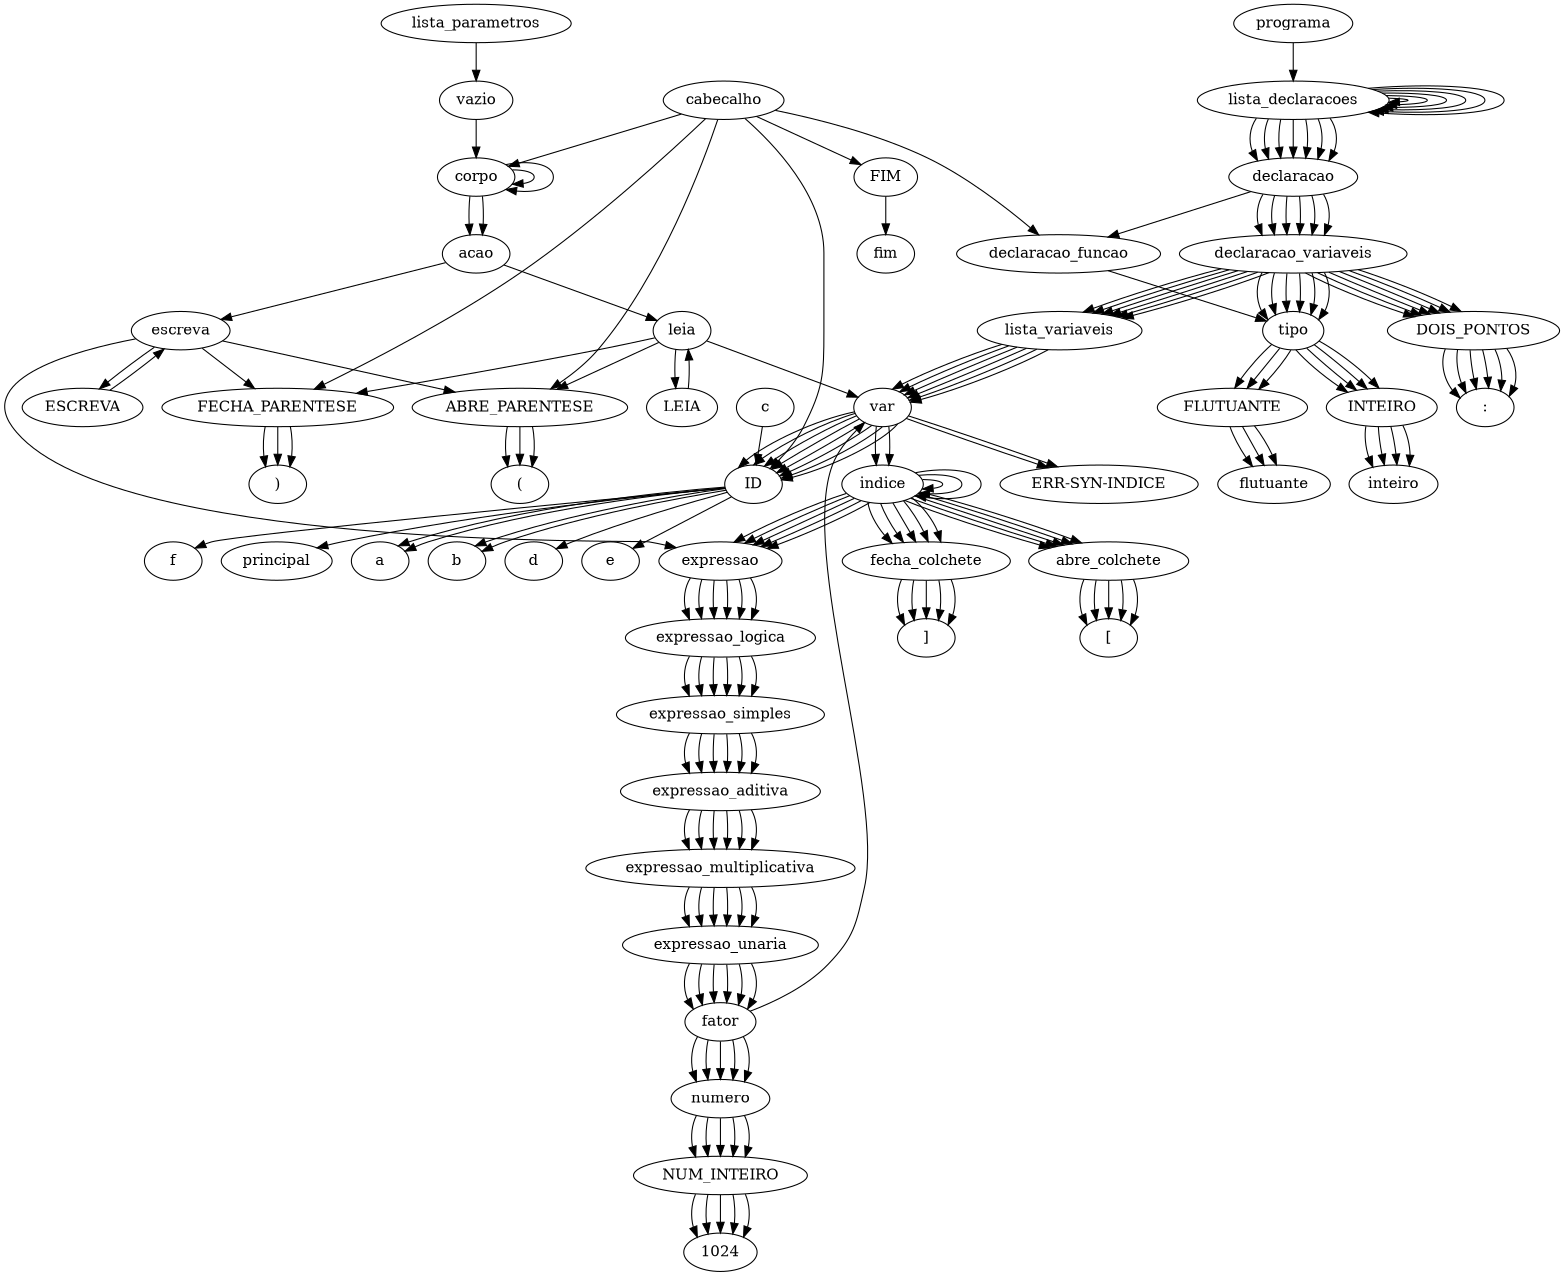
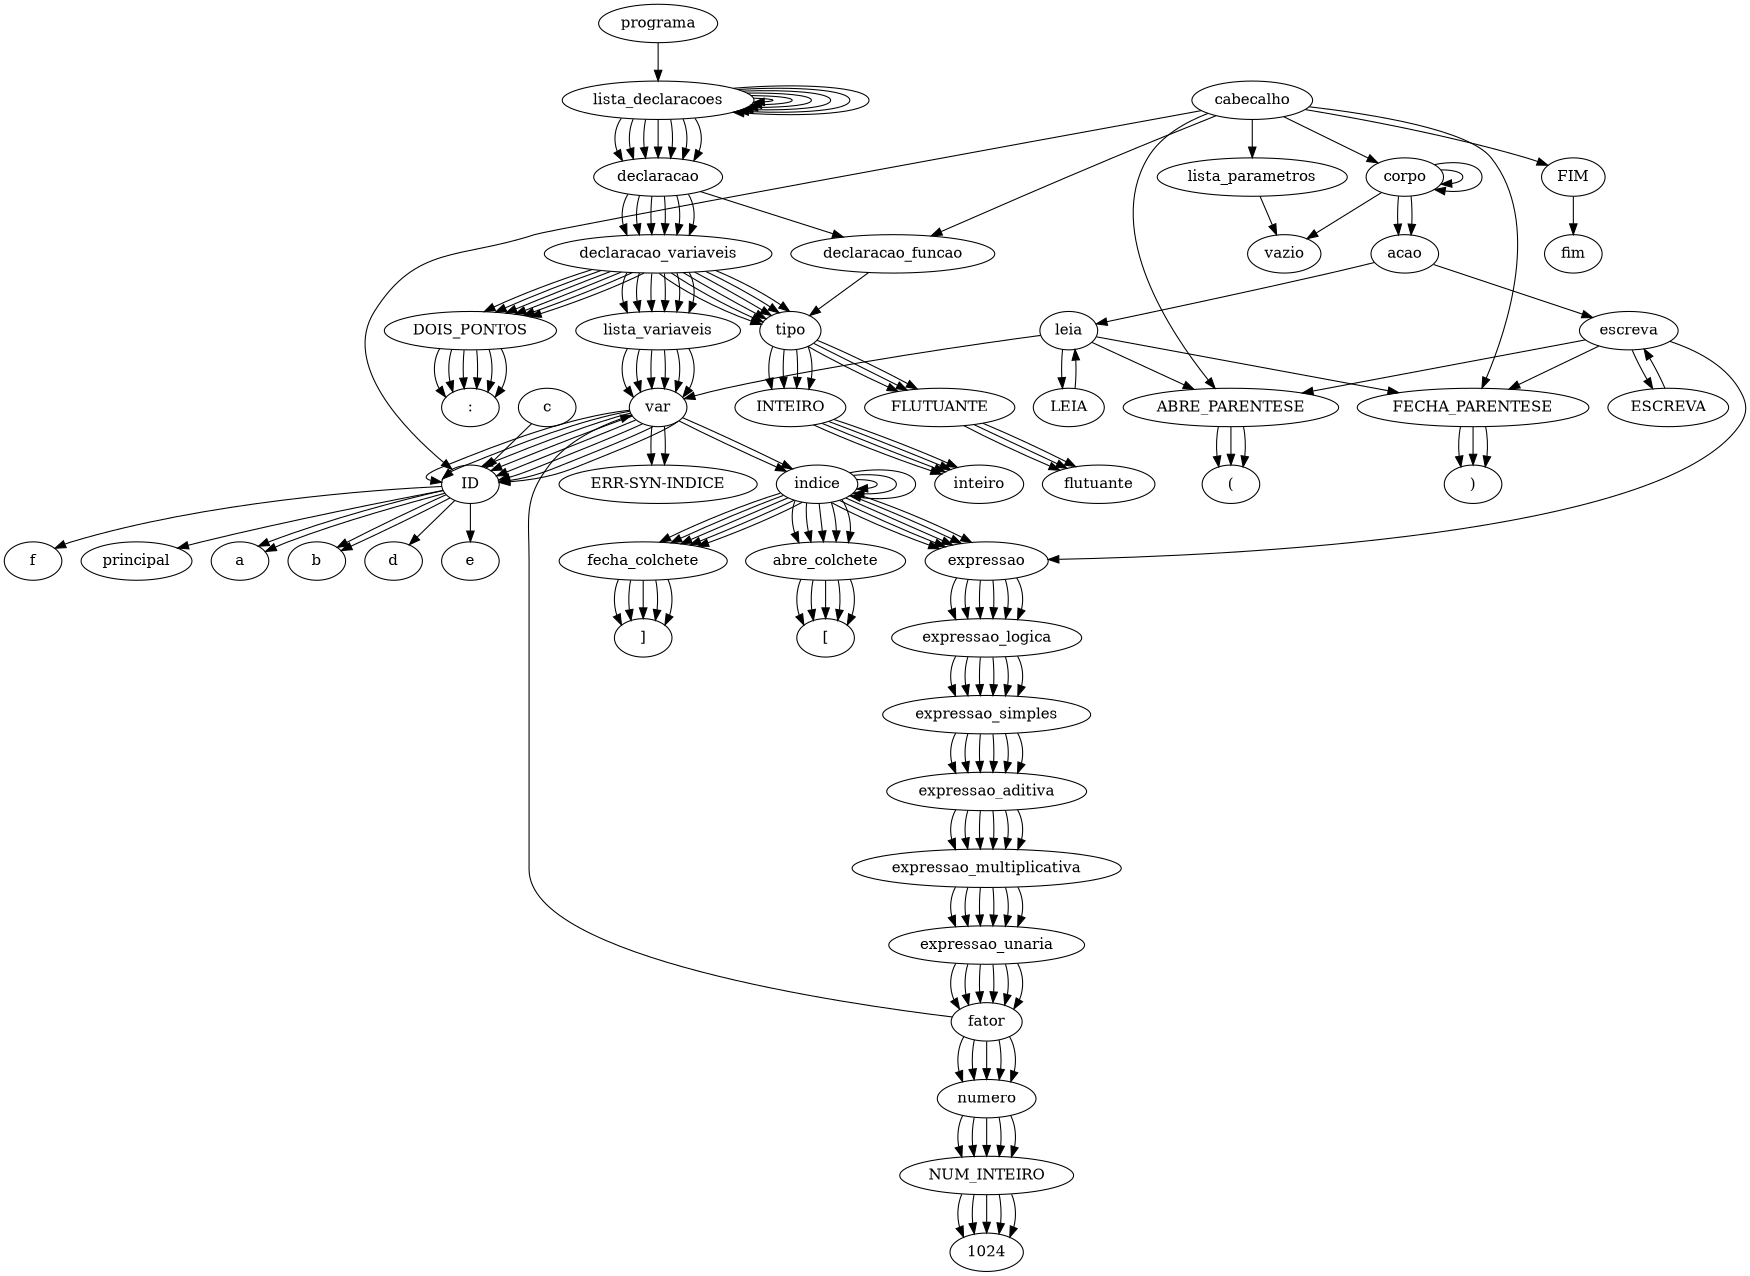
edge "vazio" -> "corpo": reversed
edge "cabecalho" -> "lista_parametros": added
